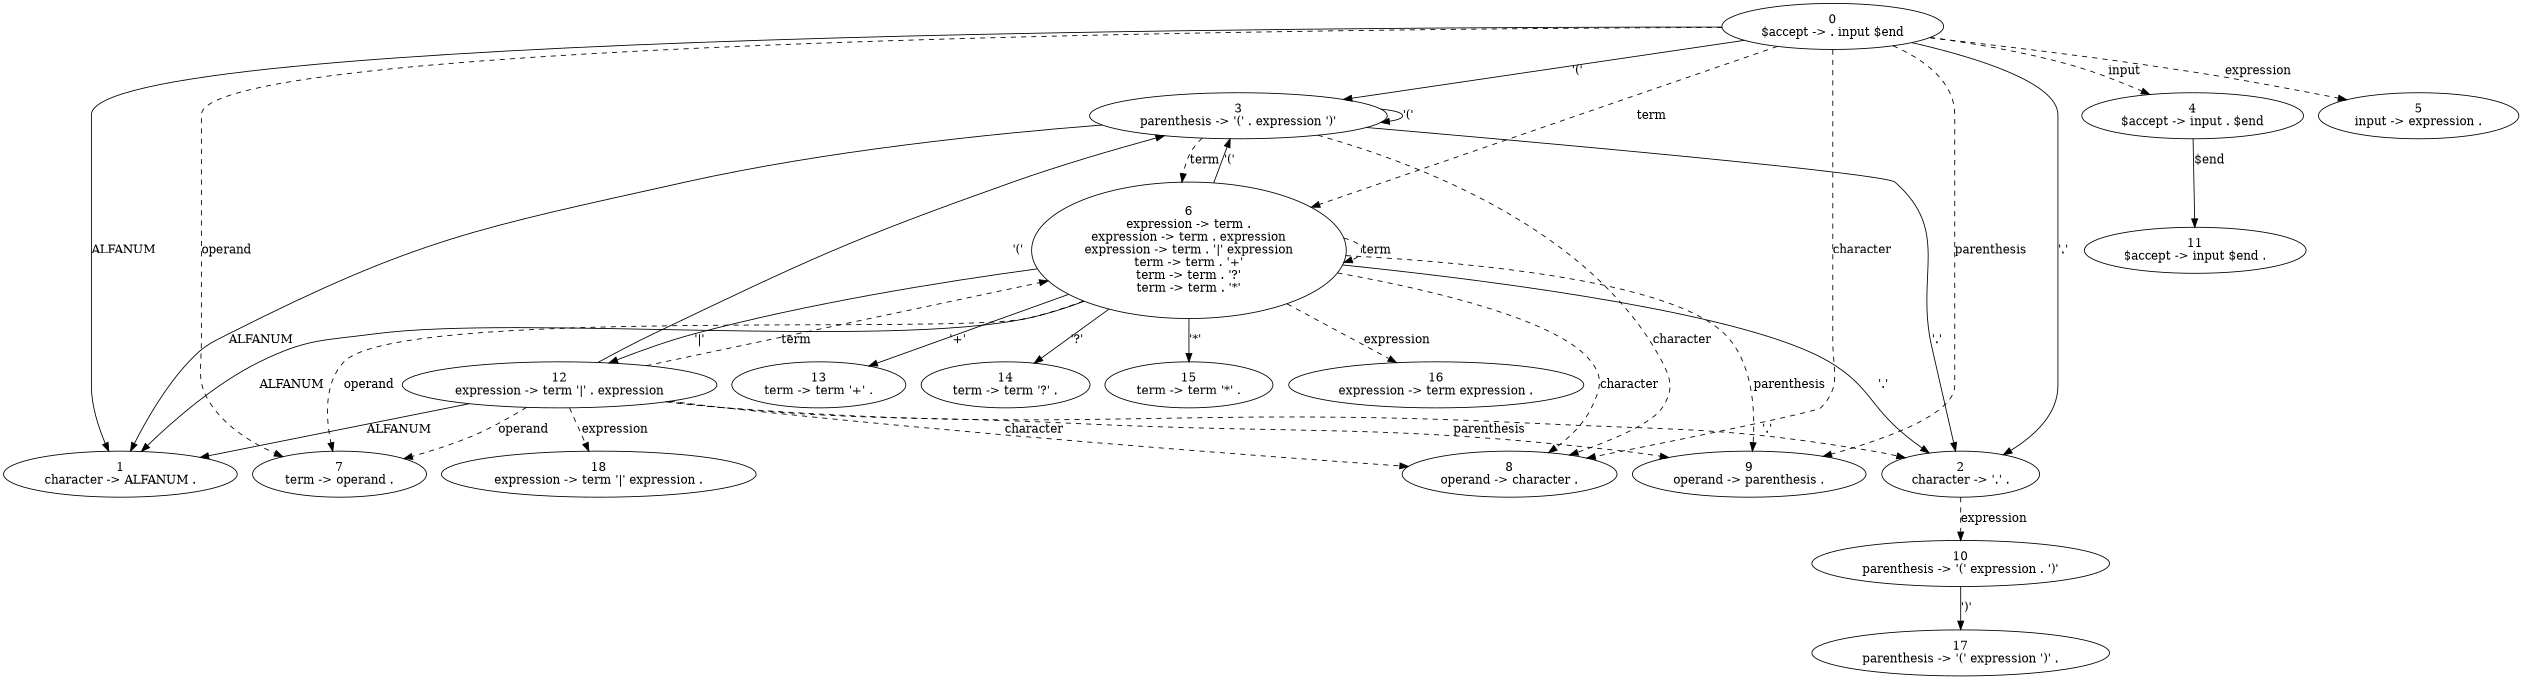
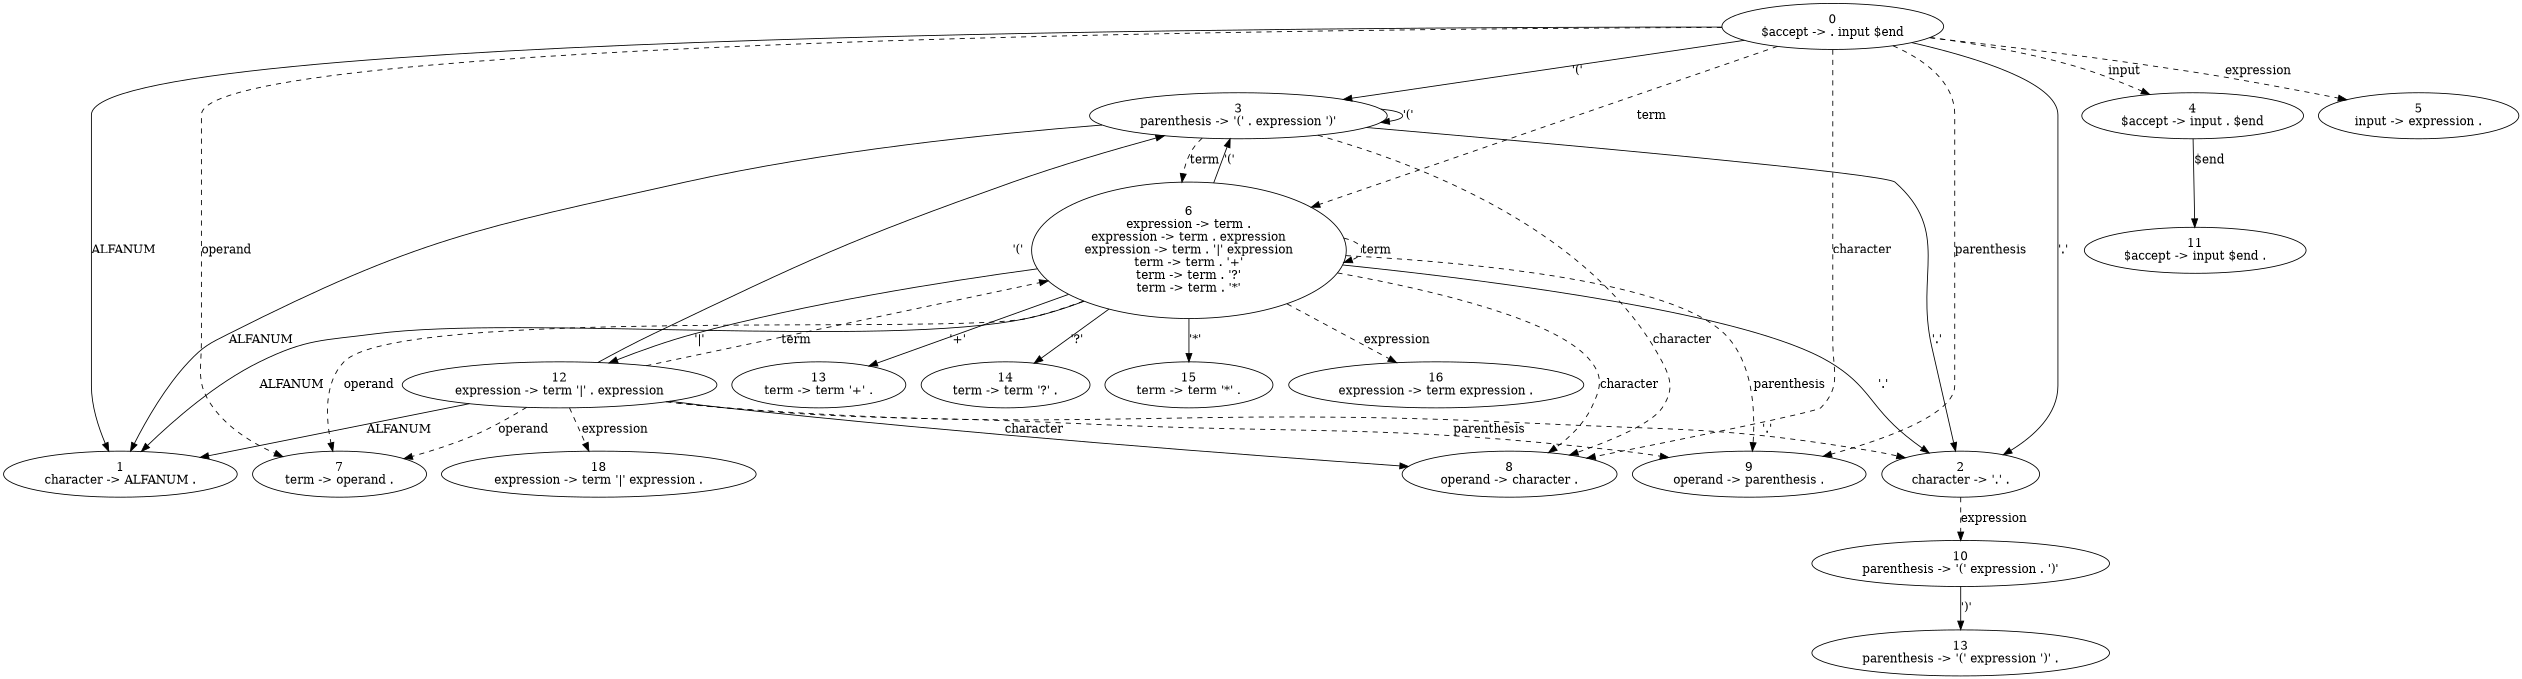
edge "12 expression -> term '|' . expression" -> "8 operand -> character .": style dashed -> solid
node "17 parenthesis -> '(' expression ')' .": label "17 parenthesis -> '(' expression ')' ." -> "13 parenthesis -> '(' expression ')' ."
